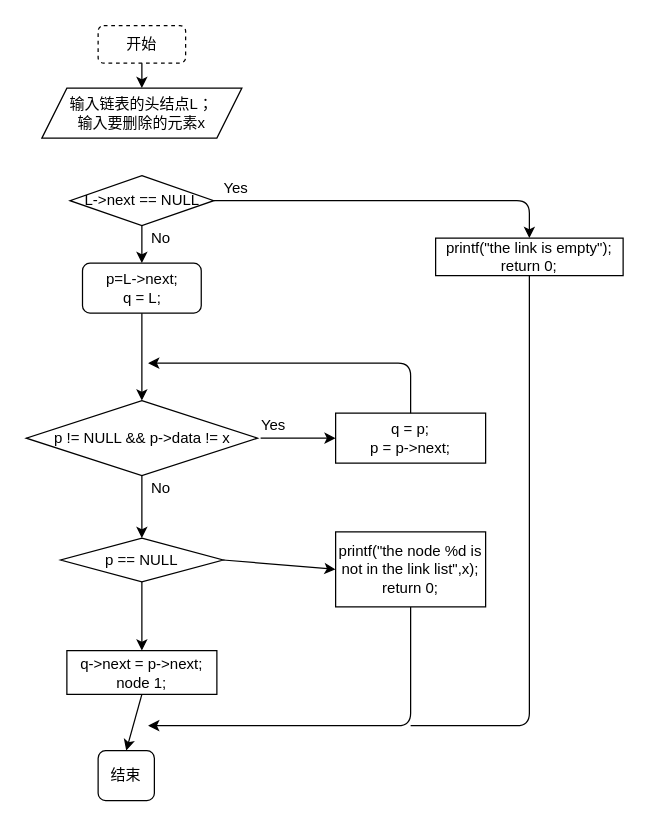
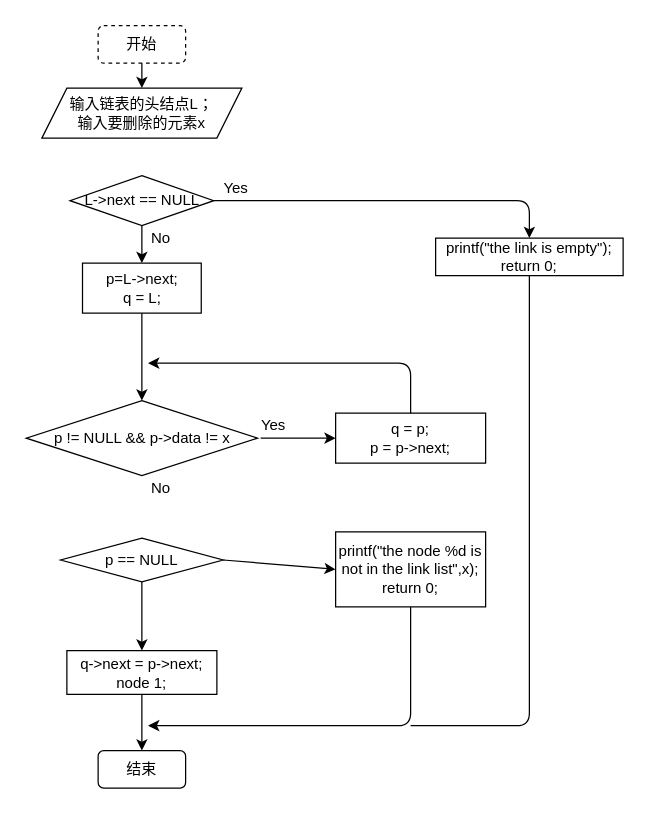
node "p=L->next; q = L;": shape rounded rectangle -> rectangle
edge "p != NULL && p->data != x" -> "p == NULL": removed
node "结束": size 56x50 -> 88x38
